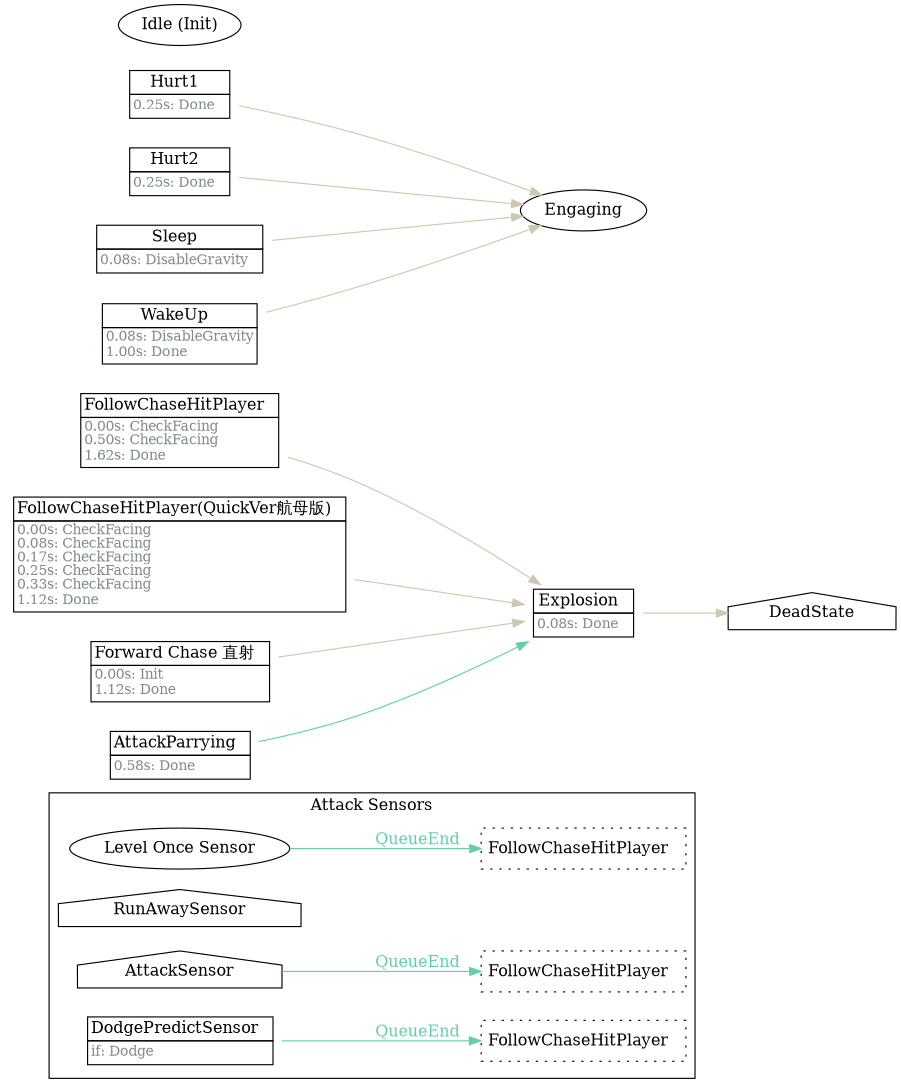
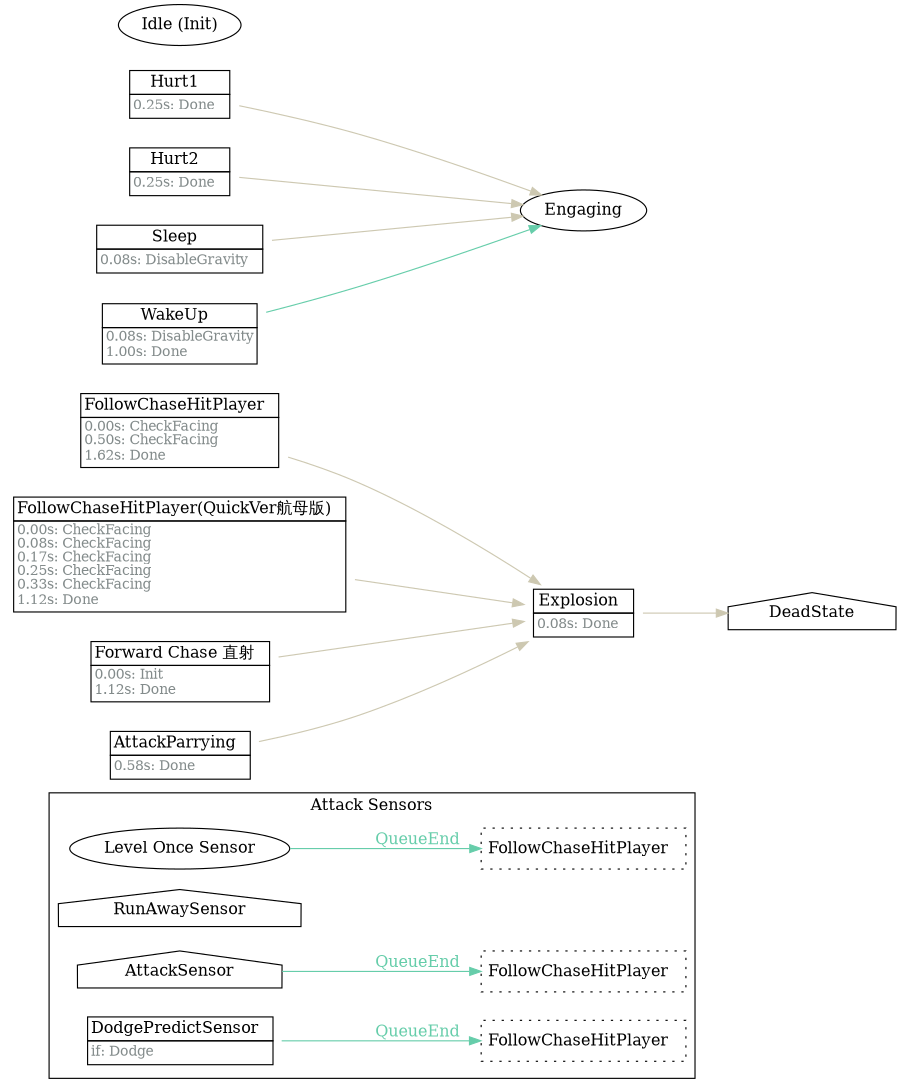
edge "WakeUp" -> "Engaging": color cornsilk3 -> aquamarine3
edge "AttackParrying" -> "Explosion": color aquamarine3 -> cornsilk3
